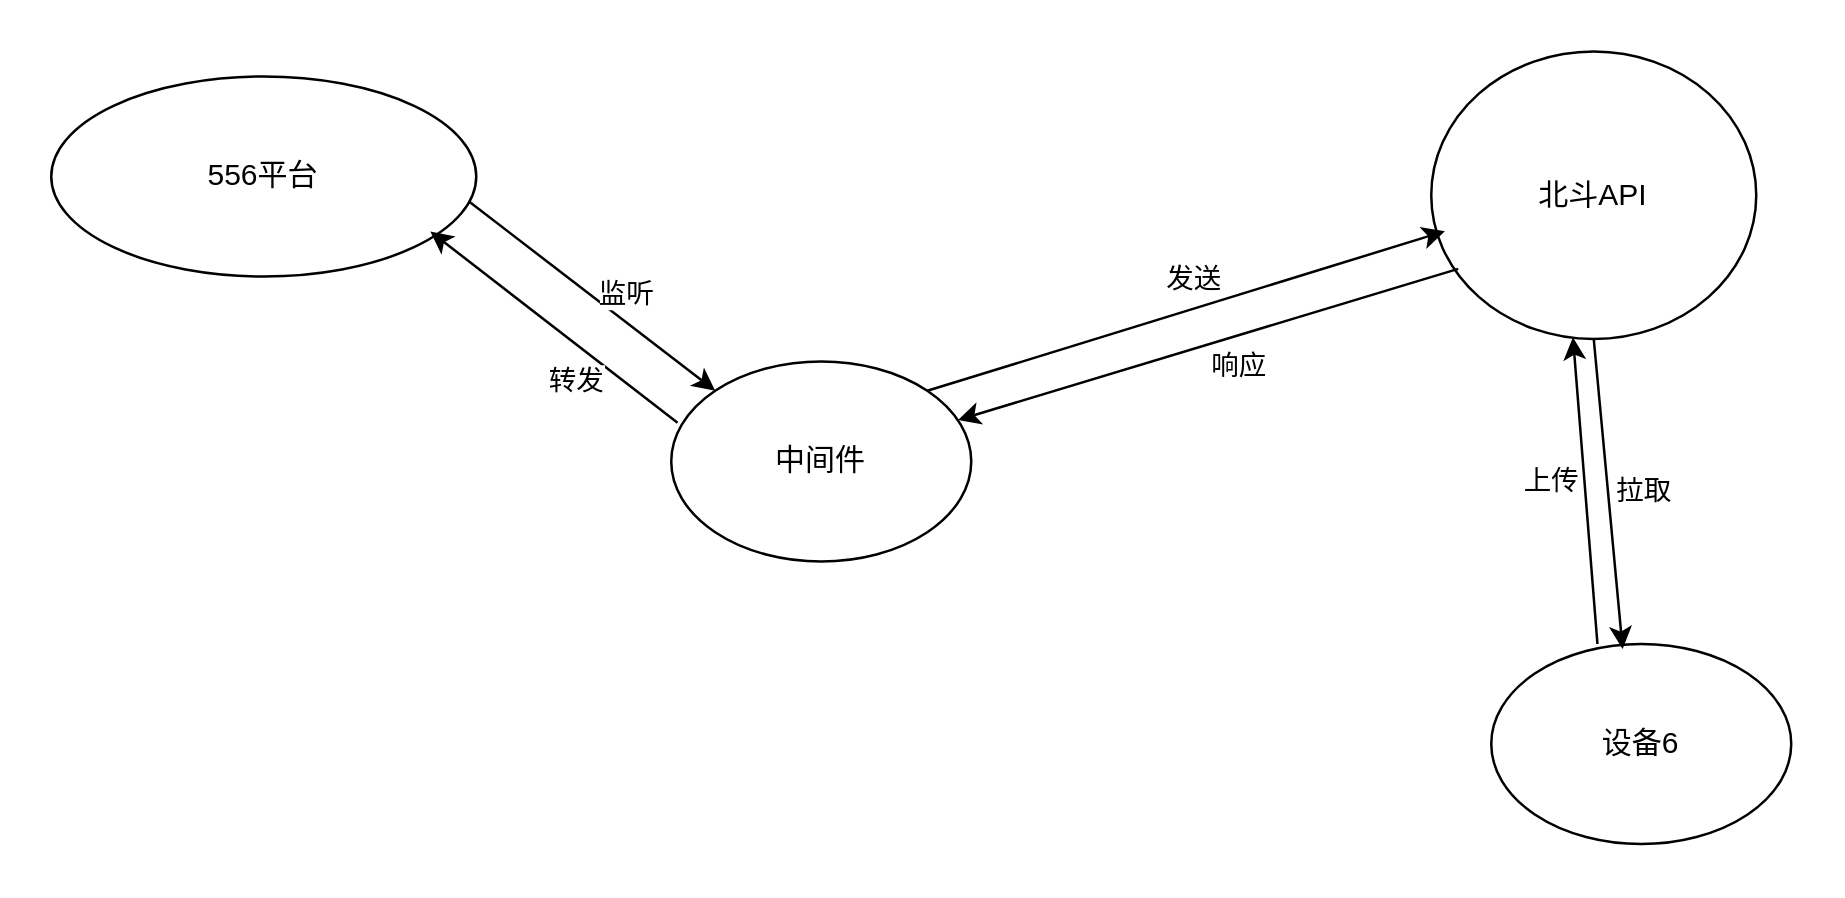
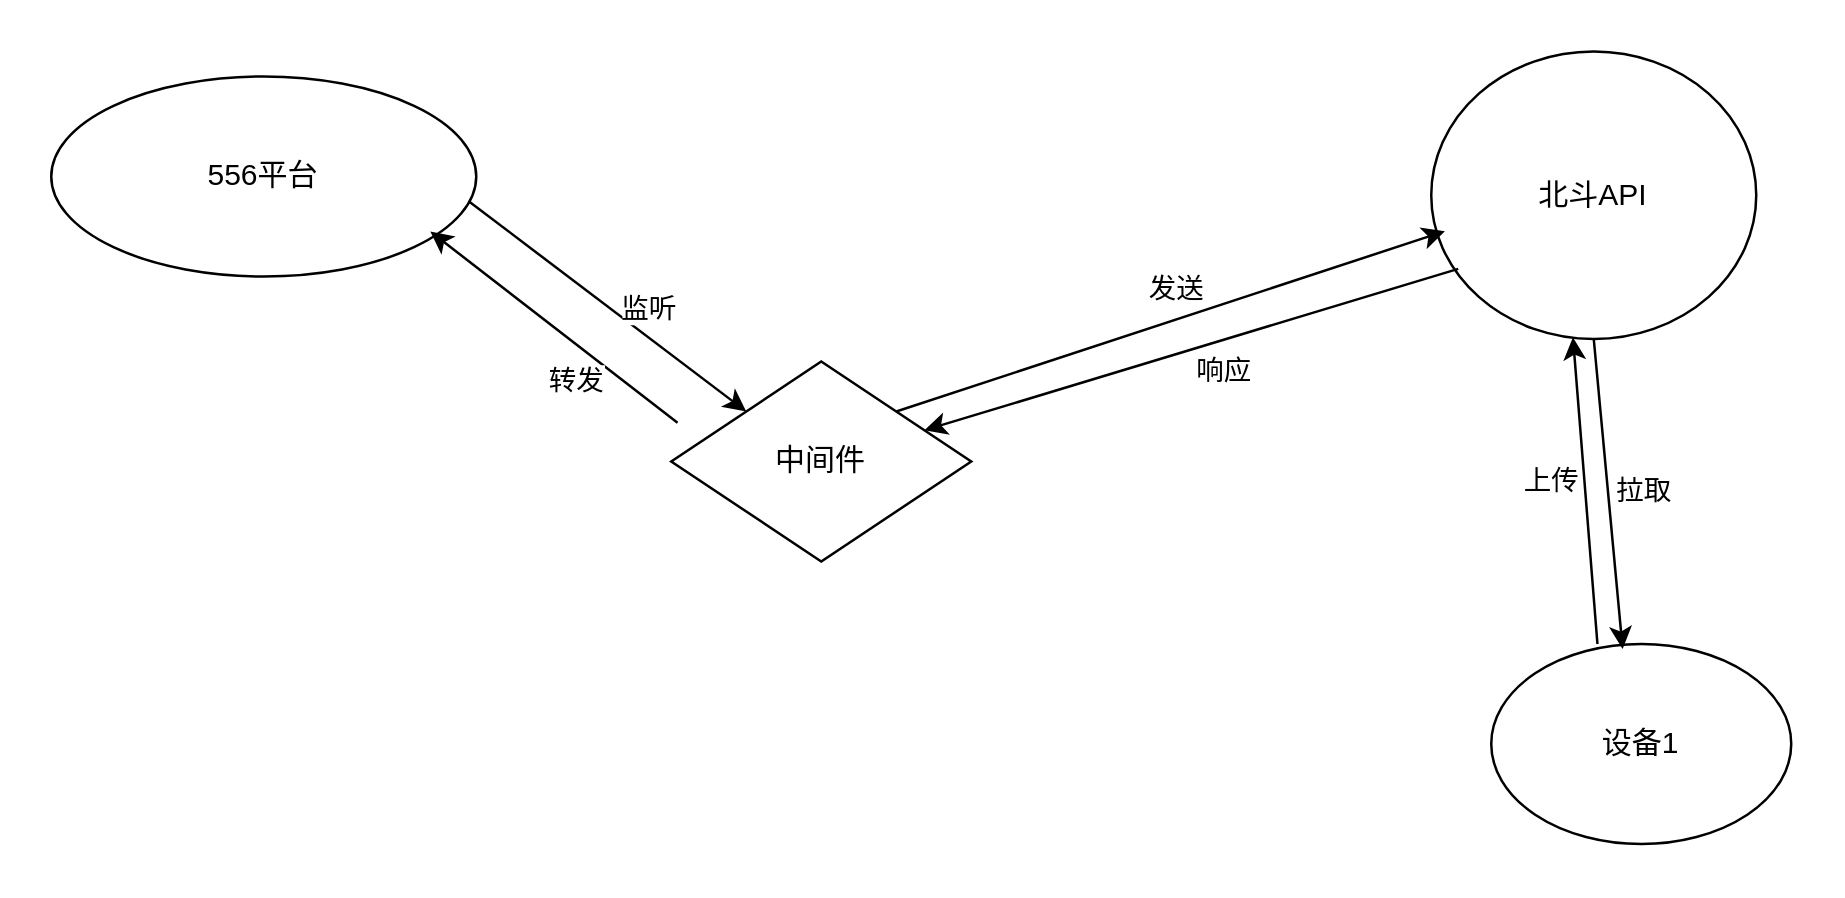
node "中间件": shape ellipse -> diamond
node "设备6": label "设备6" -> "设备1"
